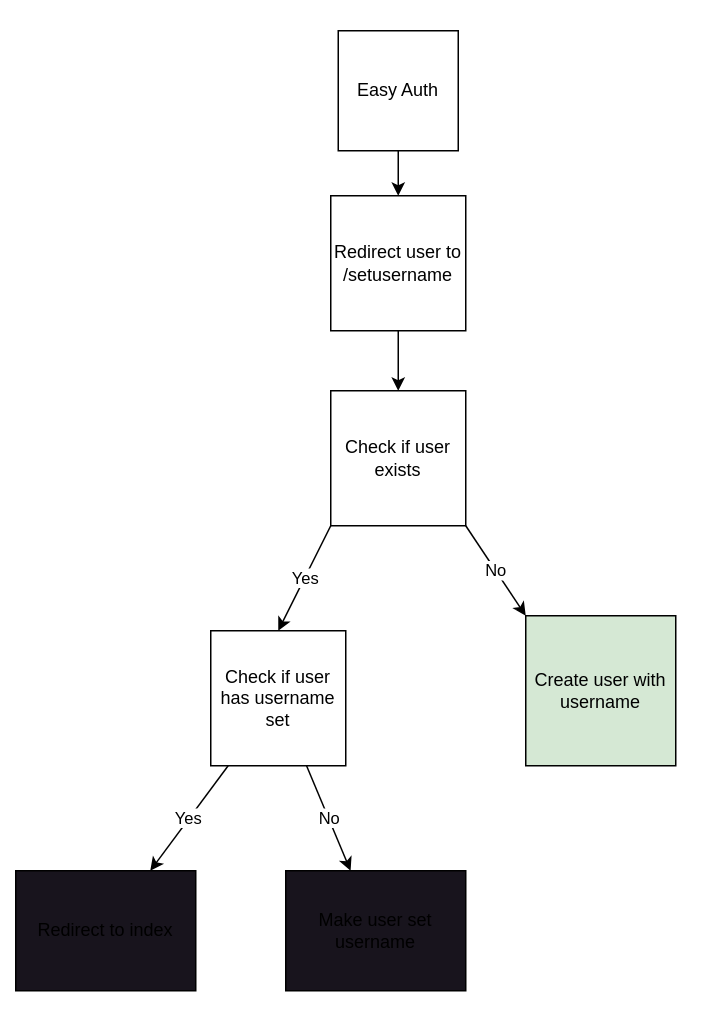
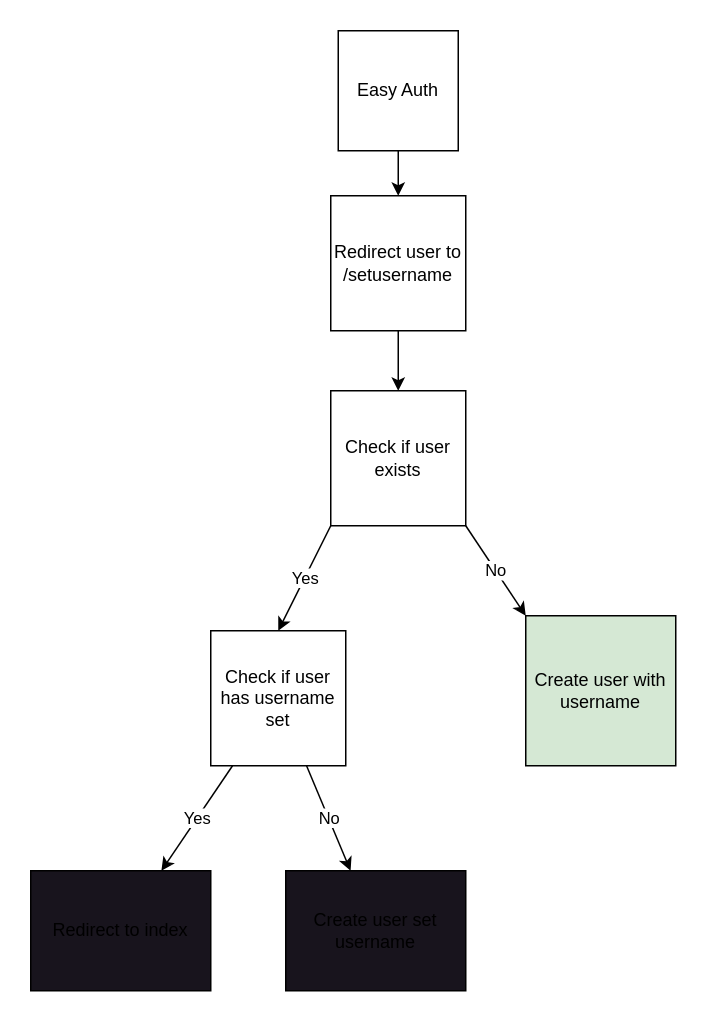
node "Redirect to index": moved (106, 931) -> (121, 931)
node "Make user set username": label "Make user set username" -> "Create user set username"
